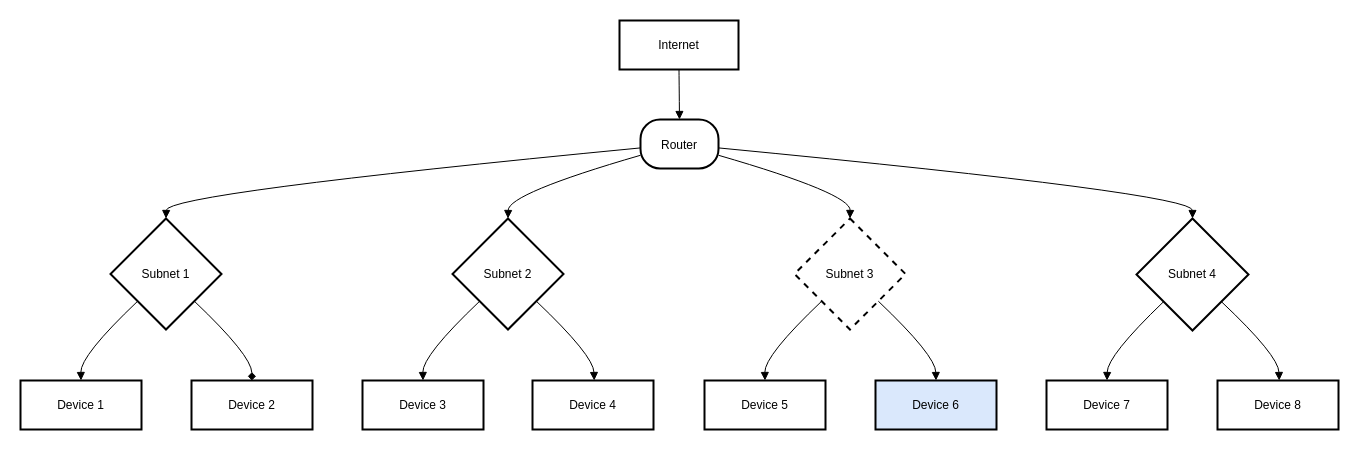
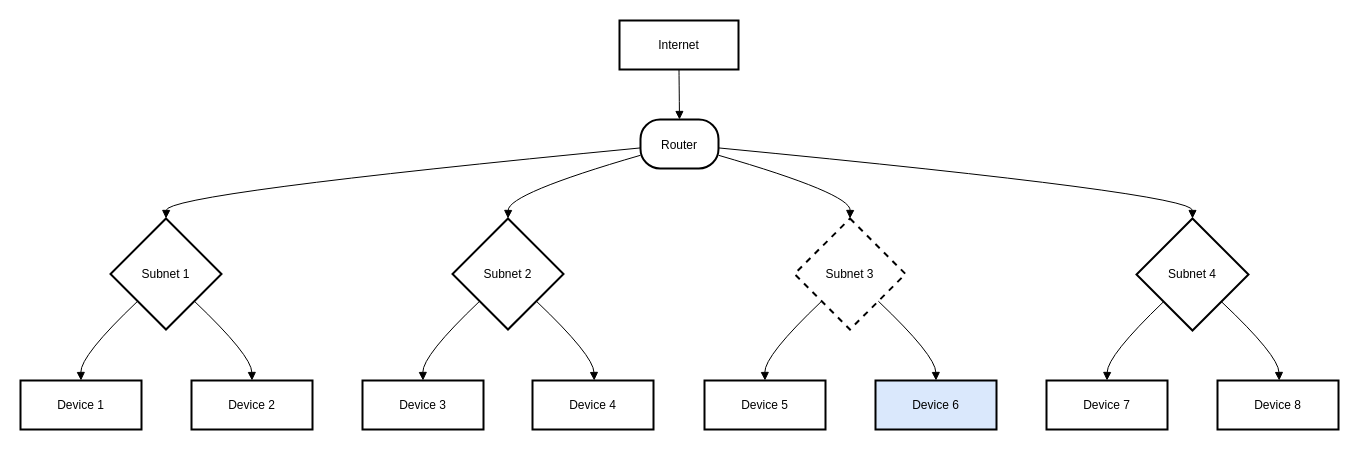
edge "Subnet 1" -> "Device 2": arrowhead diamond -> block
